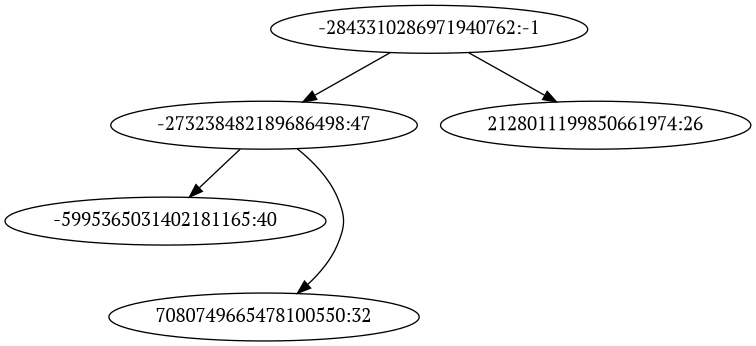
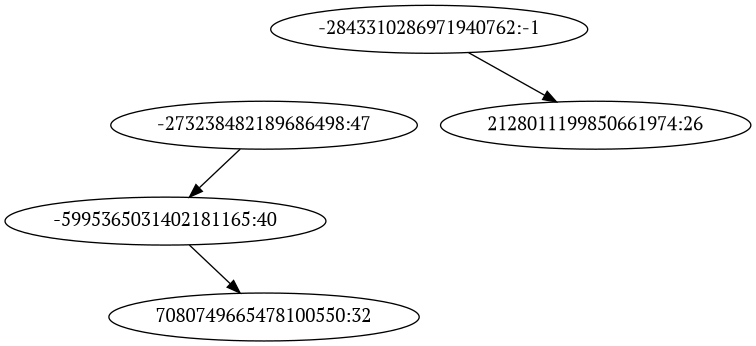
edge "-2843310286971940762:-1" -> "-273238482189686498:47": removed
edge "-273238482189686498:47" -> "7080749665478100550:32": now "-5995365031402181165:40" -> "7080749665478100550:32"
